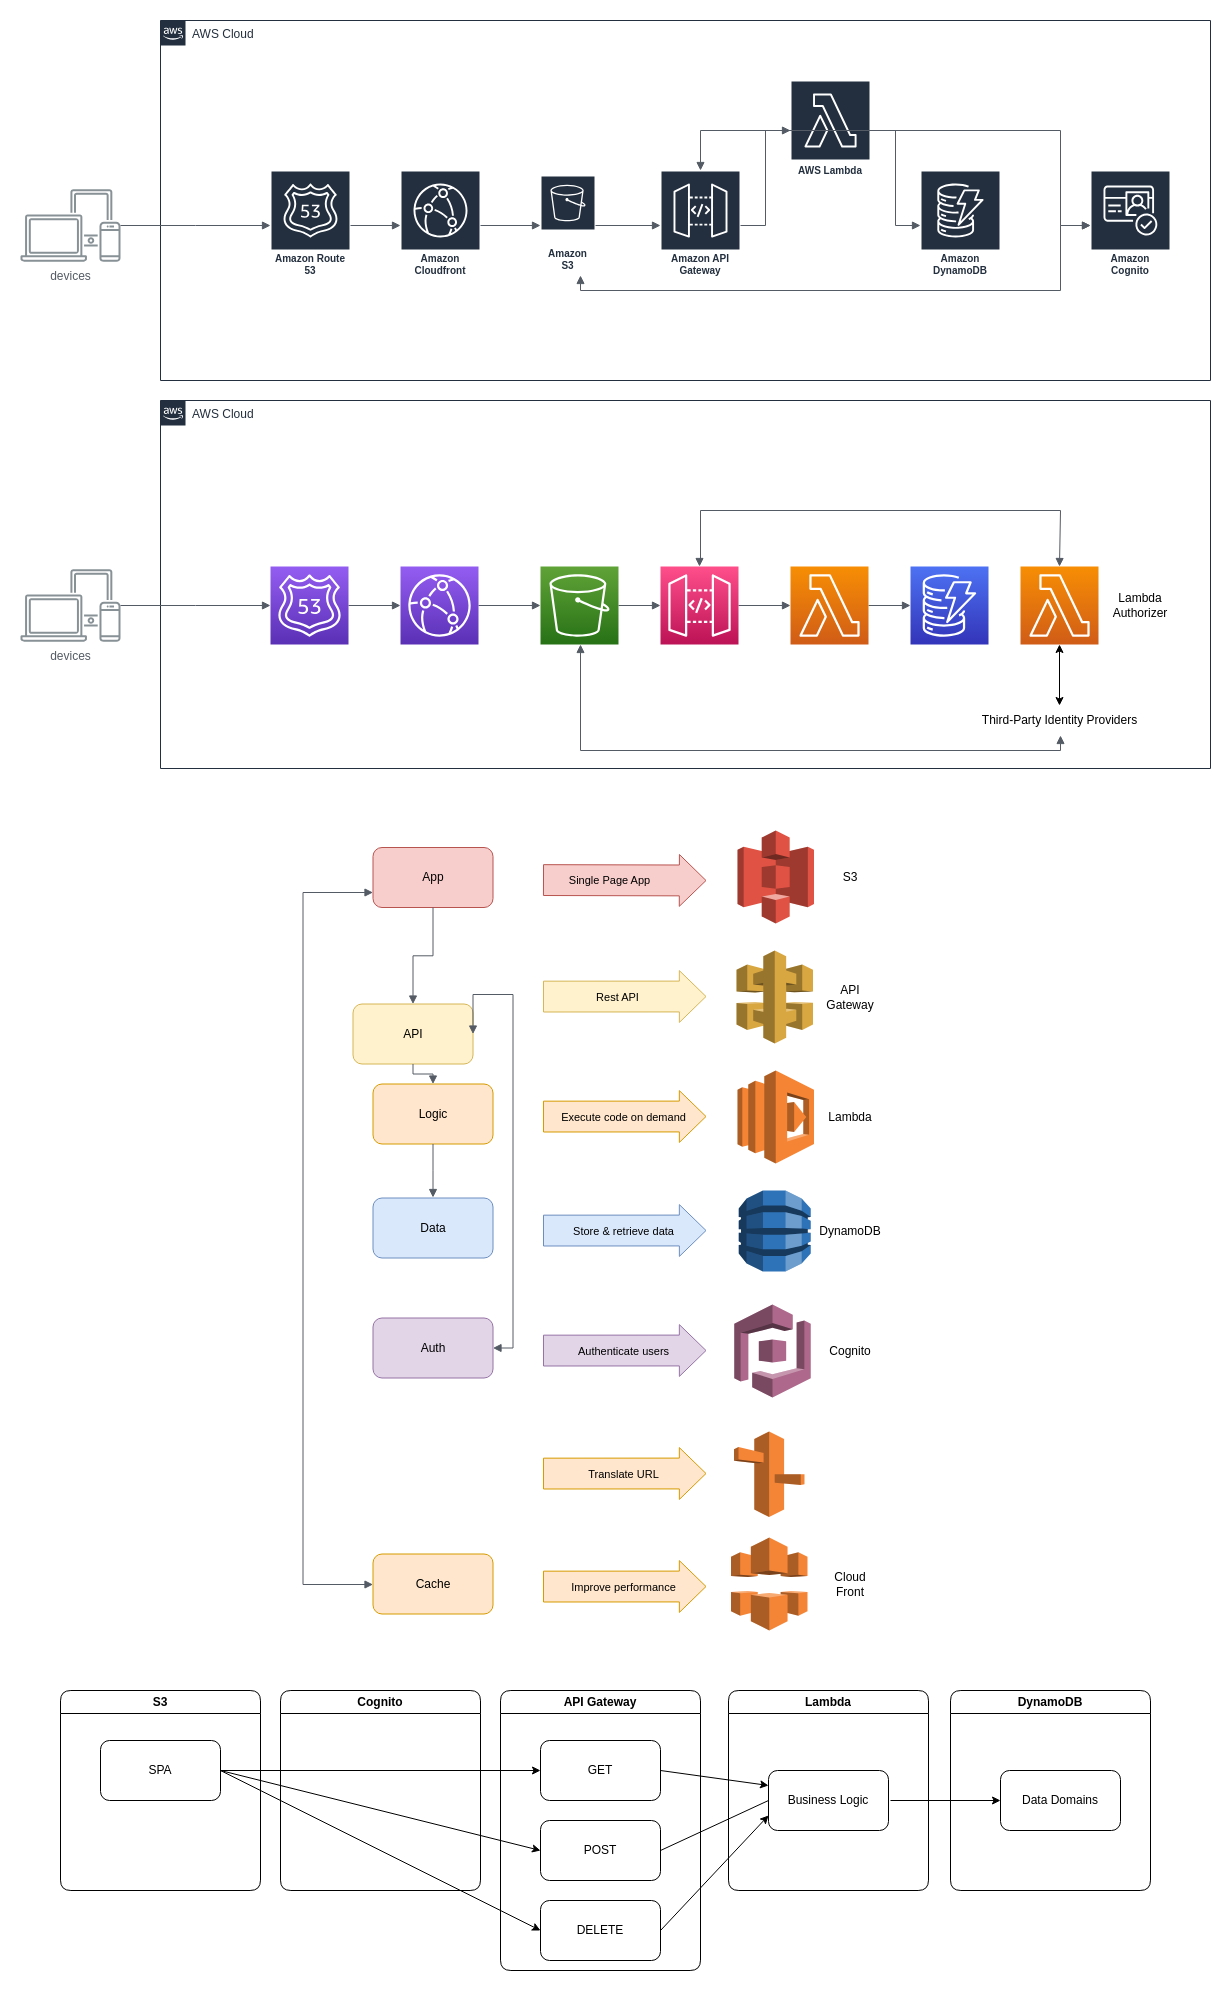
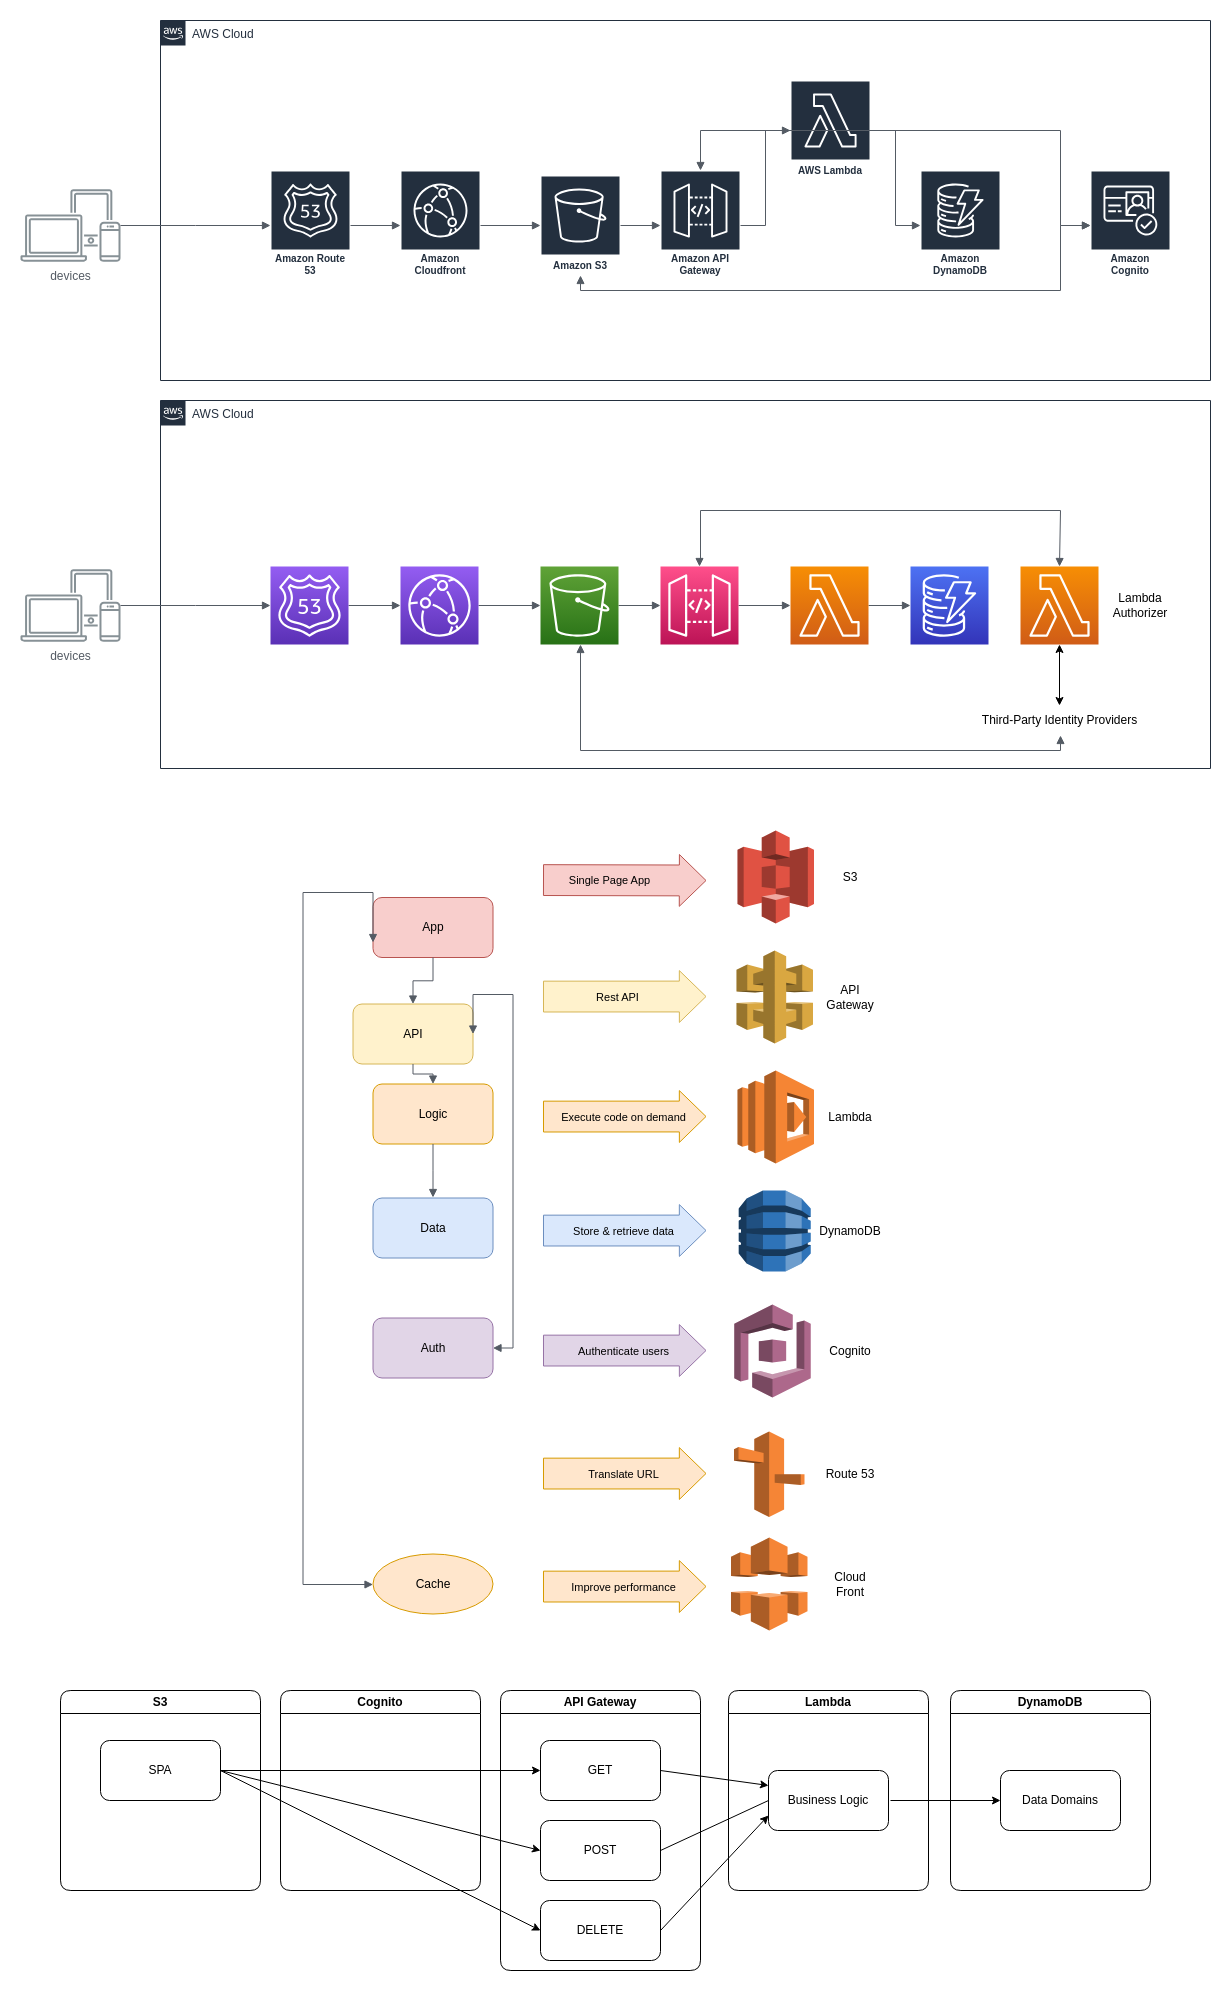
node "Amazon S3": size 55x100 -> 80x100
node "App": moved (433, 878) -> (433, 928)
node "Route 53": added
node "Cache": shape rounded rectangle -> ellipse
